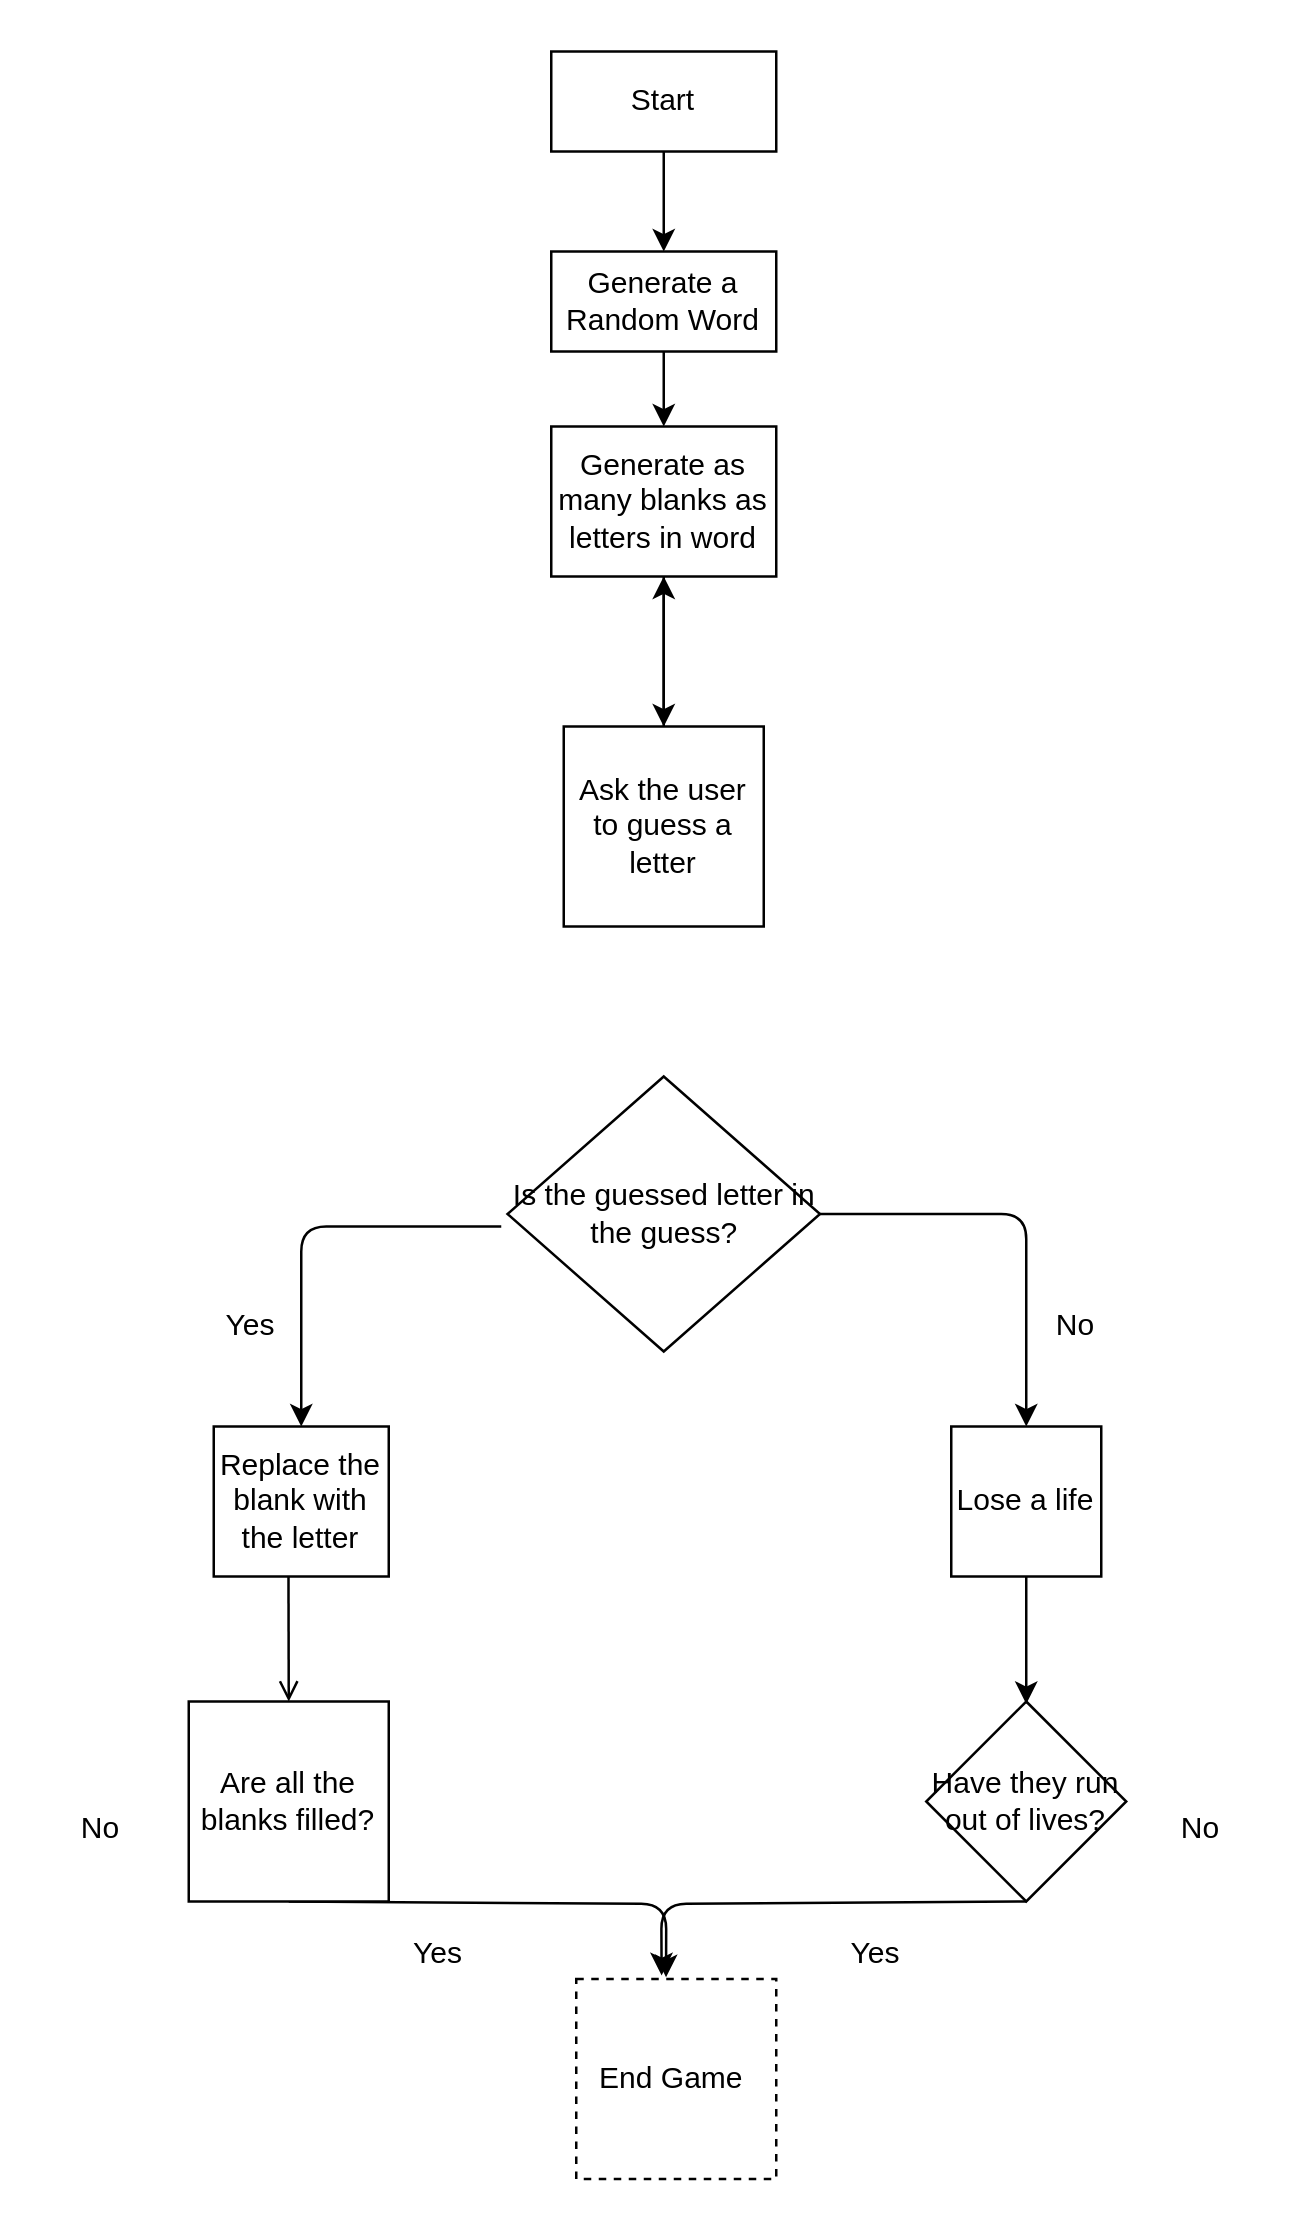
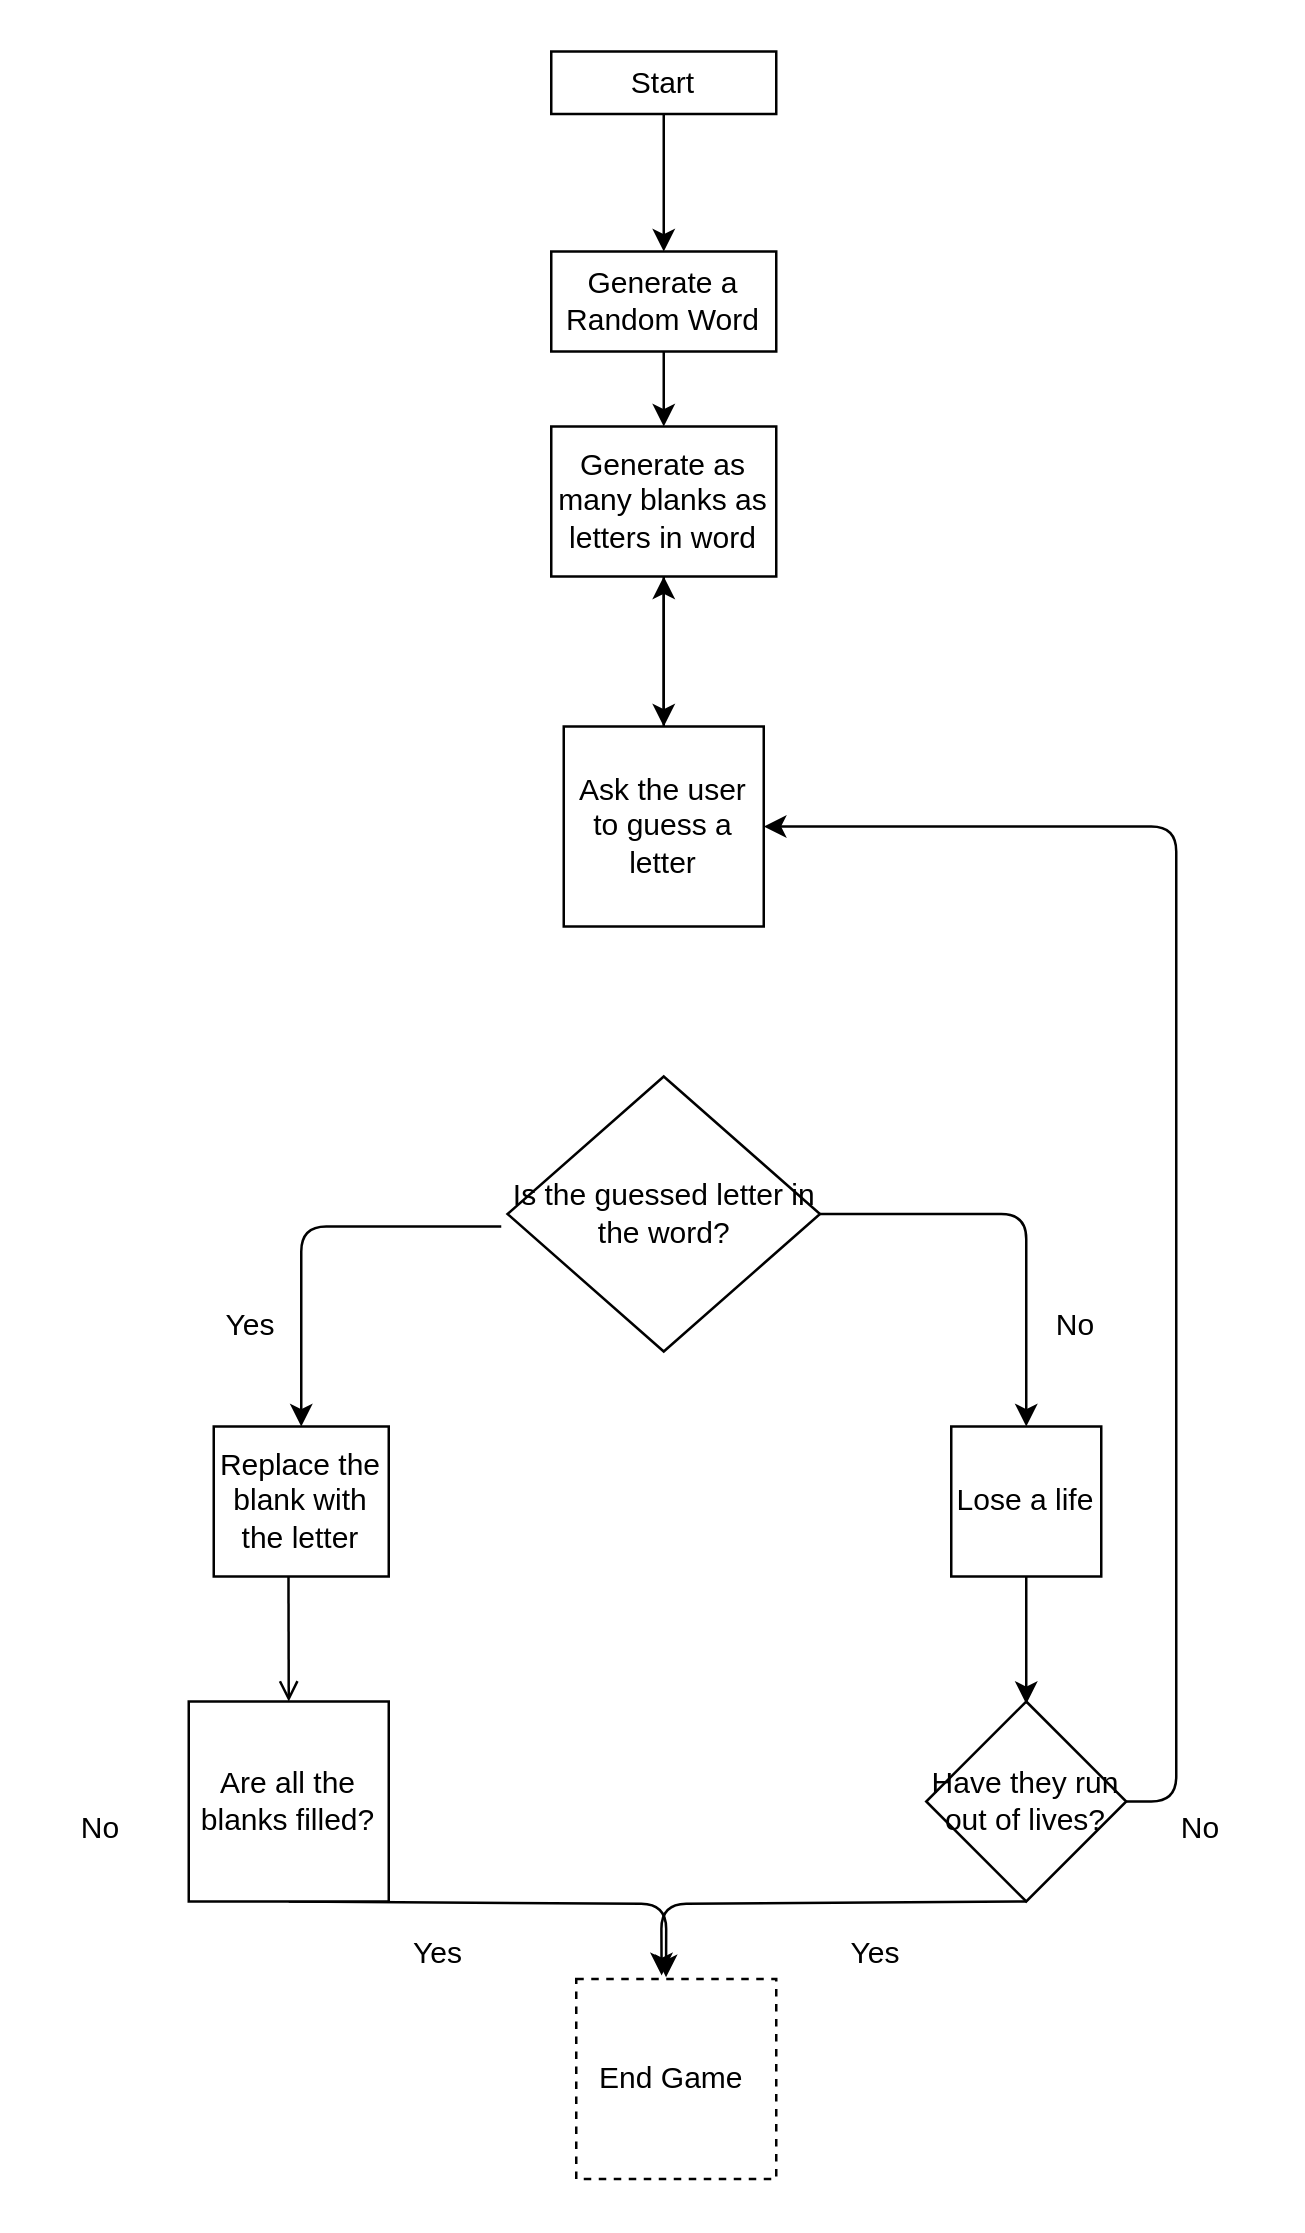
node "Start": size 225x100 -> 225x63
edge "Have they run out of lives?" -> "Ask the user to guess a letter": added
node "Is the guessed letter in the guess?": label "Is the guessed letter in the guess?" -> "Is the guessed letter in the word?"
